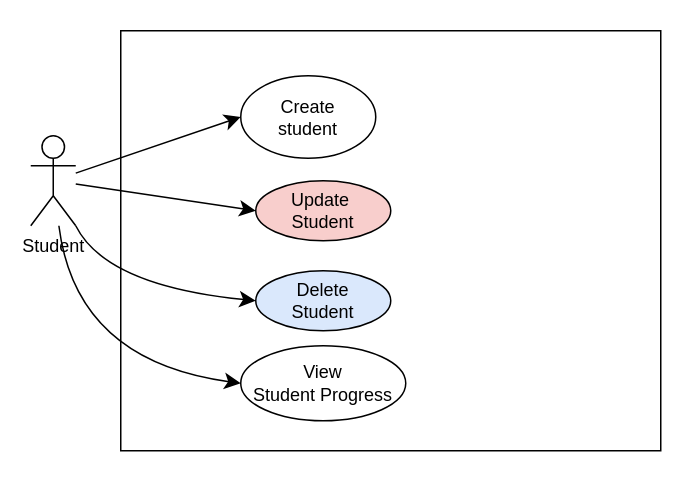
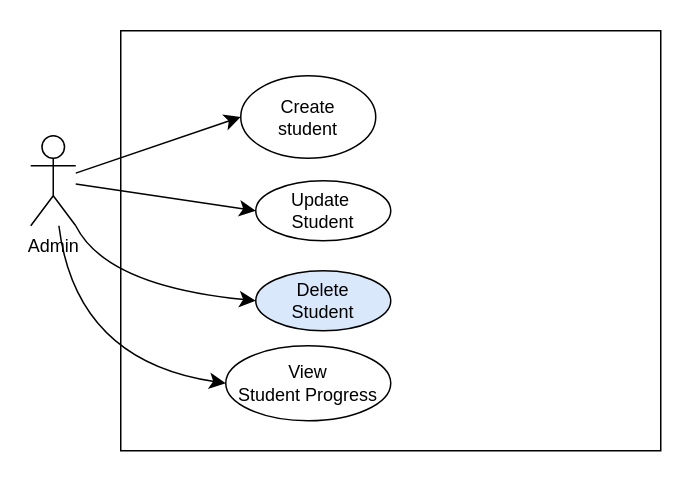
node "Update Student": fillcolor #f8cecc -> #ffffff
node "Student": label "Student" -> "Admin"
node "View Student Progress": moved (323, 383) -> (308, 383)
